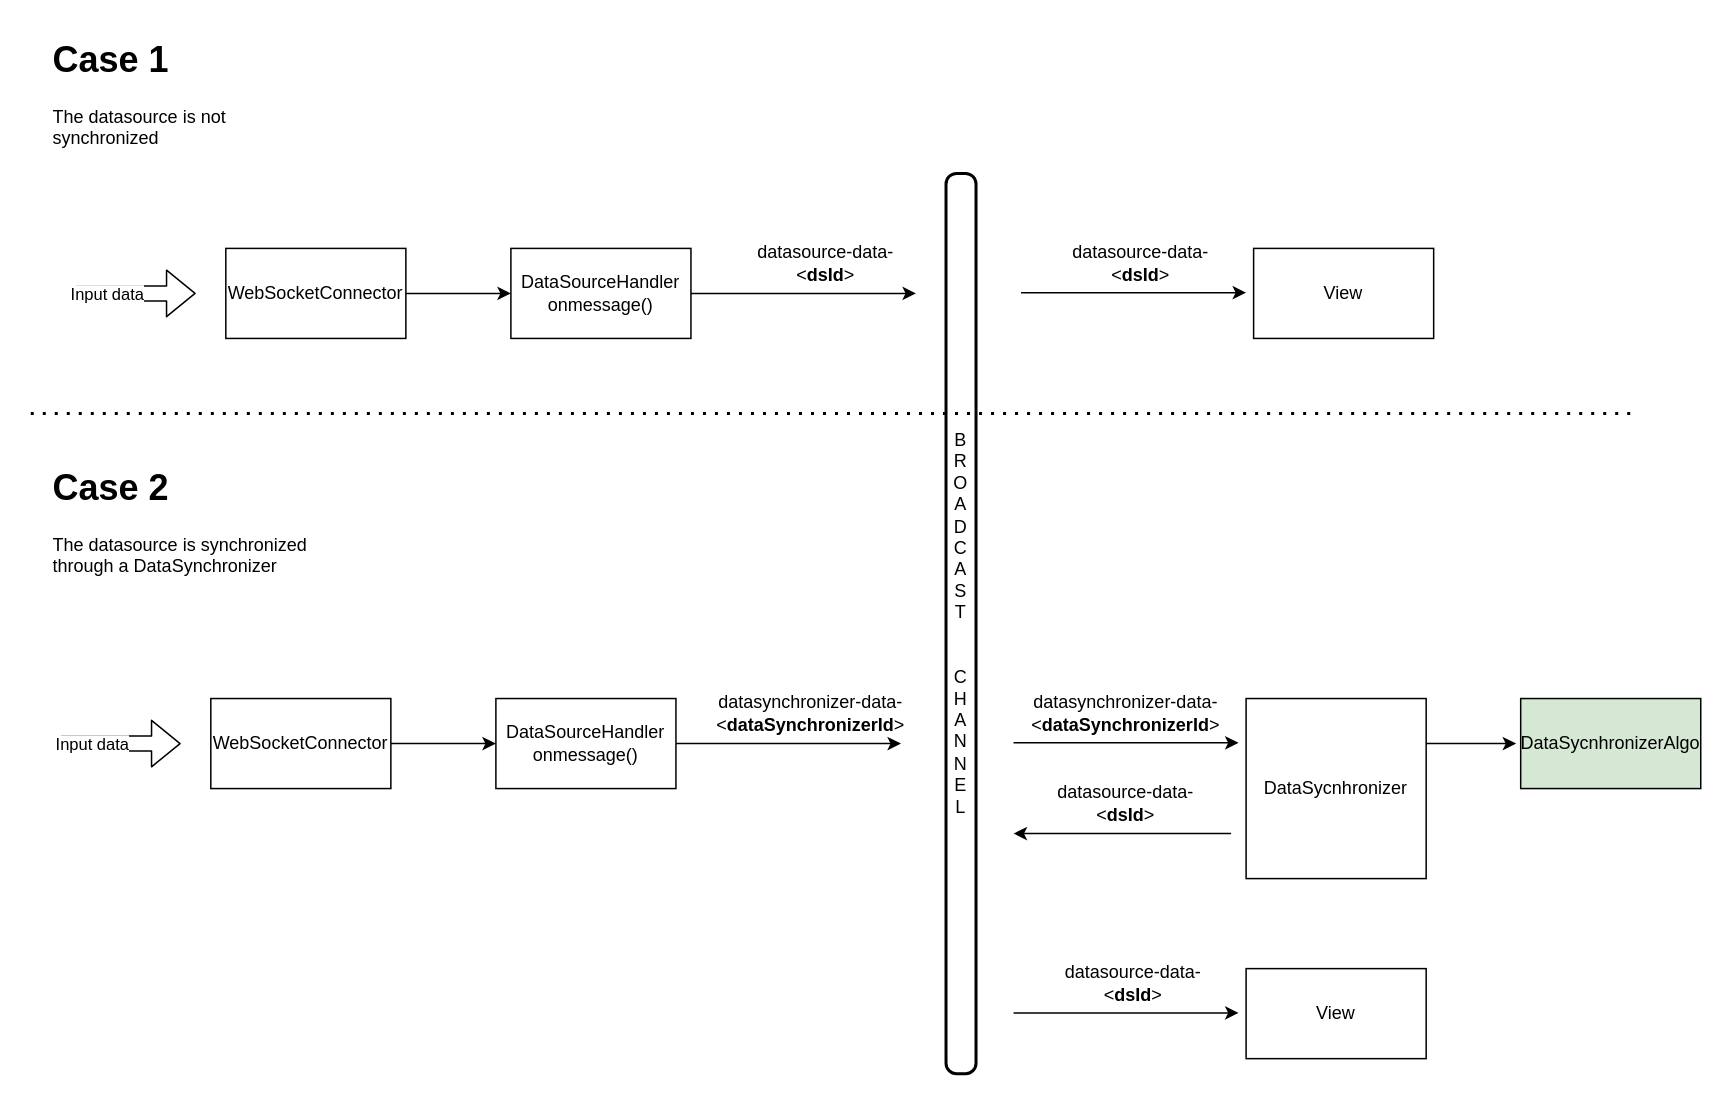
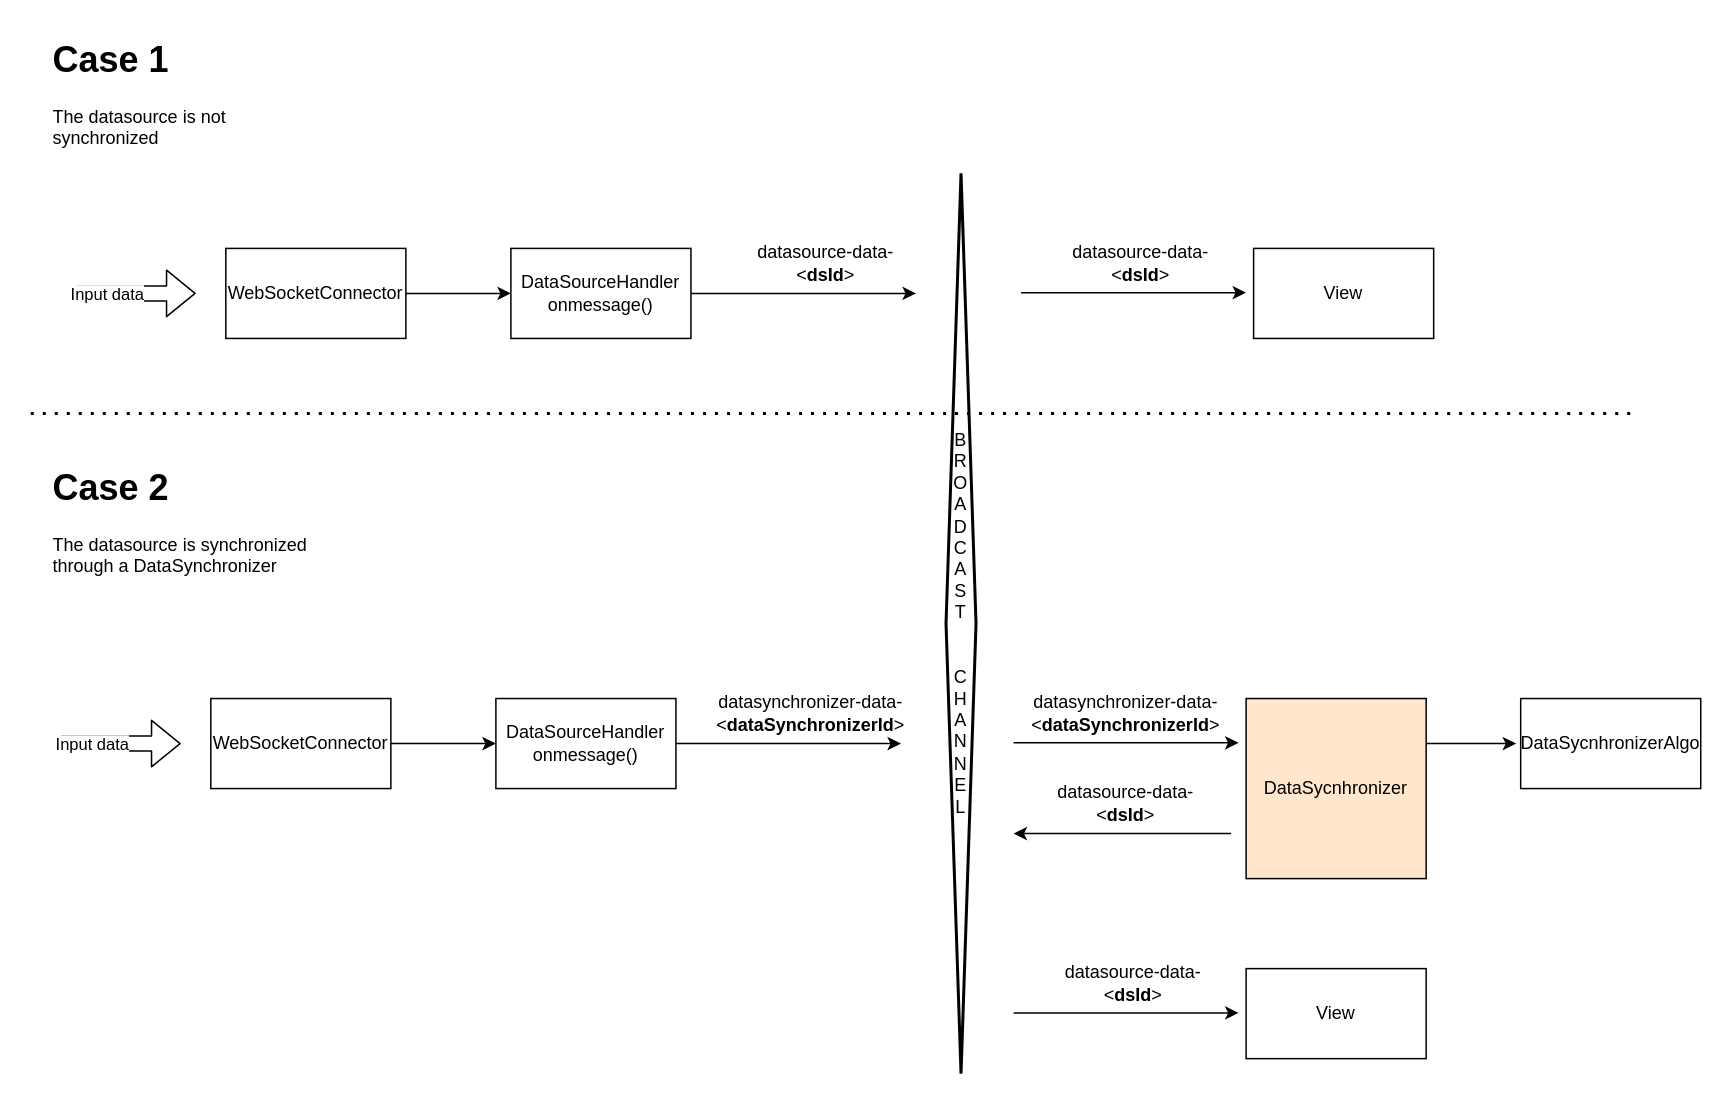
node "B R O A D C A S T C H A N N E L": shape rounded rectangle -> diamond
node "DataSycnhronizerAlgo": fillcolor #d5e8d4 -> #ffffff
node "DataSycnhronizer": fillcolor #ffffff -> #ffe6cc
